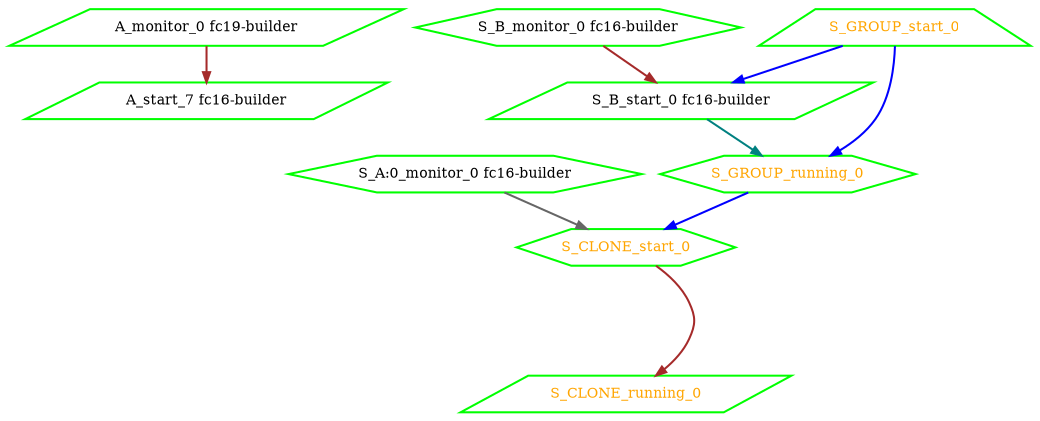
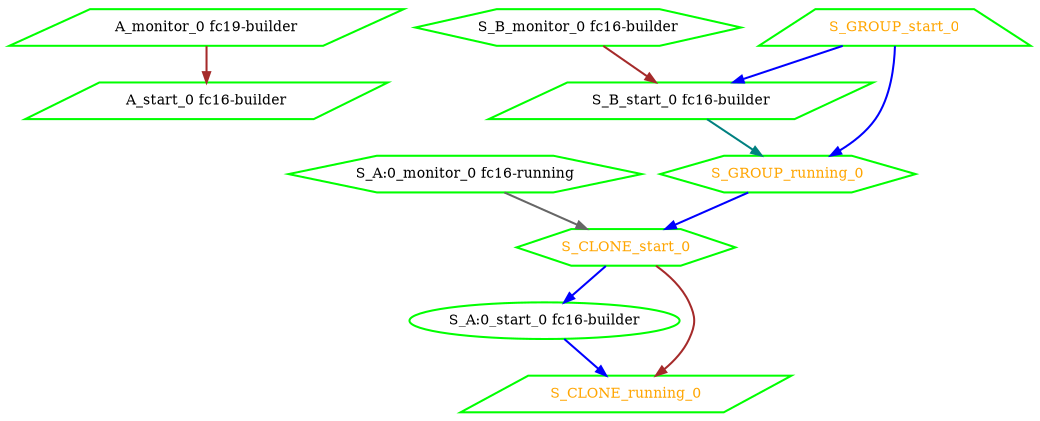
node "A_start_7 fc16-builder": label "A_start_7 fc16-builder" -> "A_start_0 fc16-builder"
node "S_A:0_monitor_0 fc16-builder": label "S_A:0_monitor_0 fc16-builder" -> "S_A:0_monitor_0 fc16-running"
node "S_A:0_start_0 fc16-builder": added
